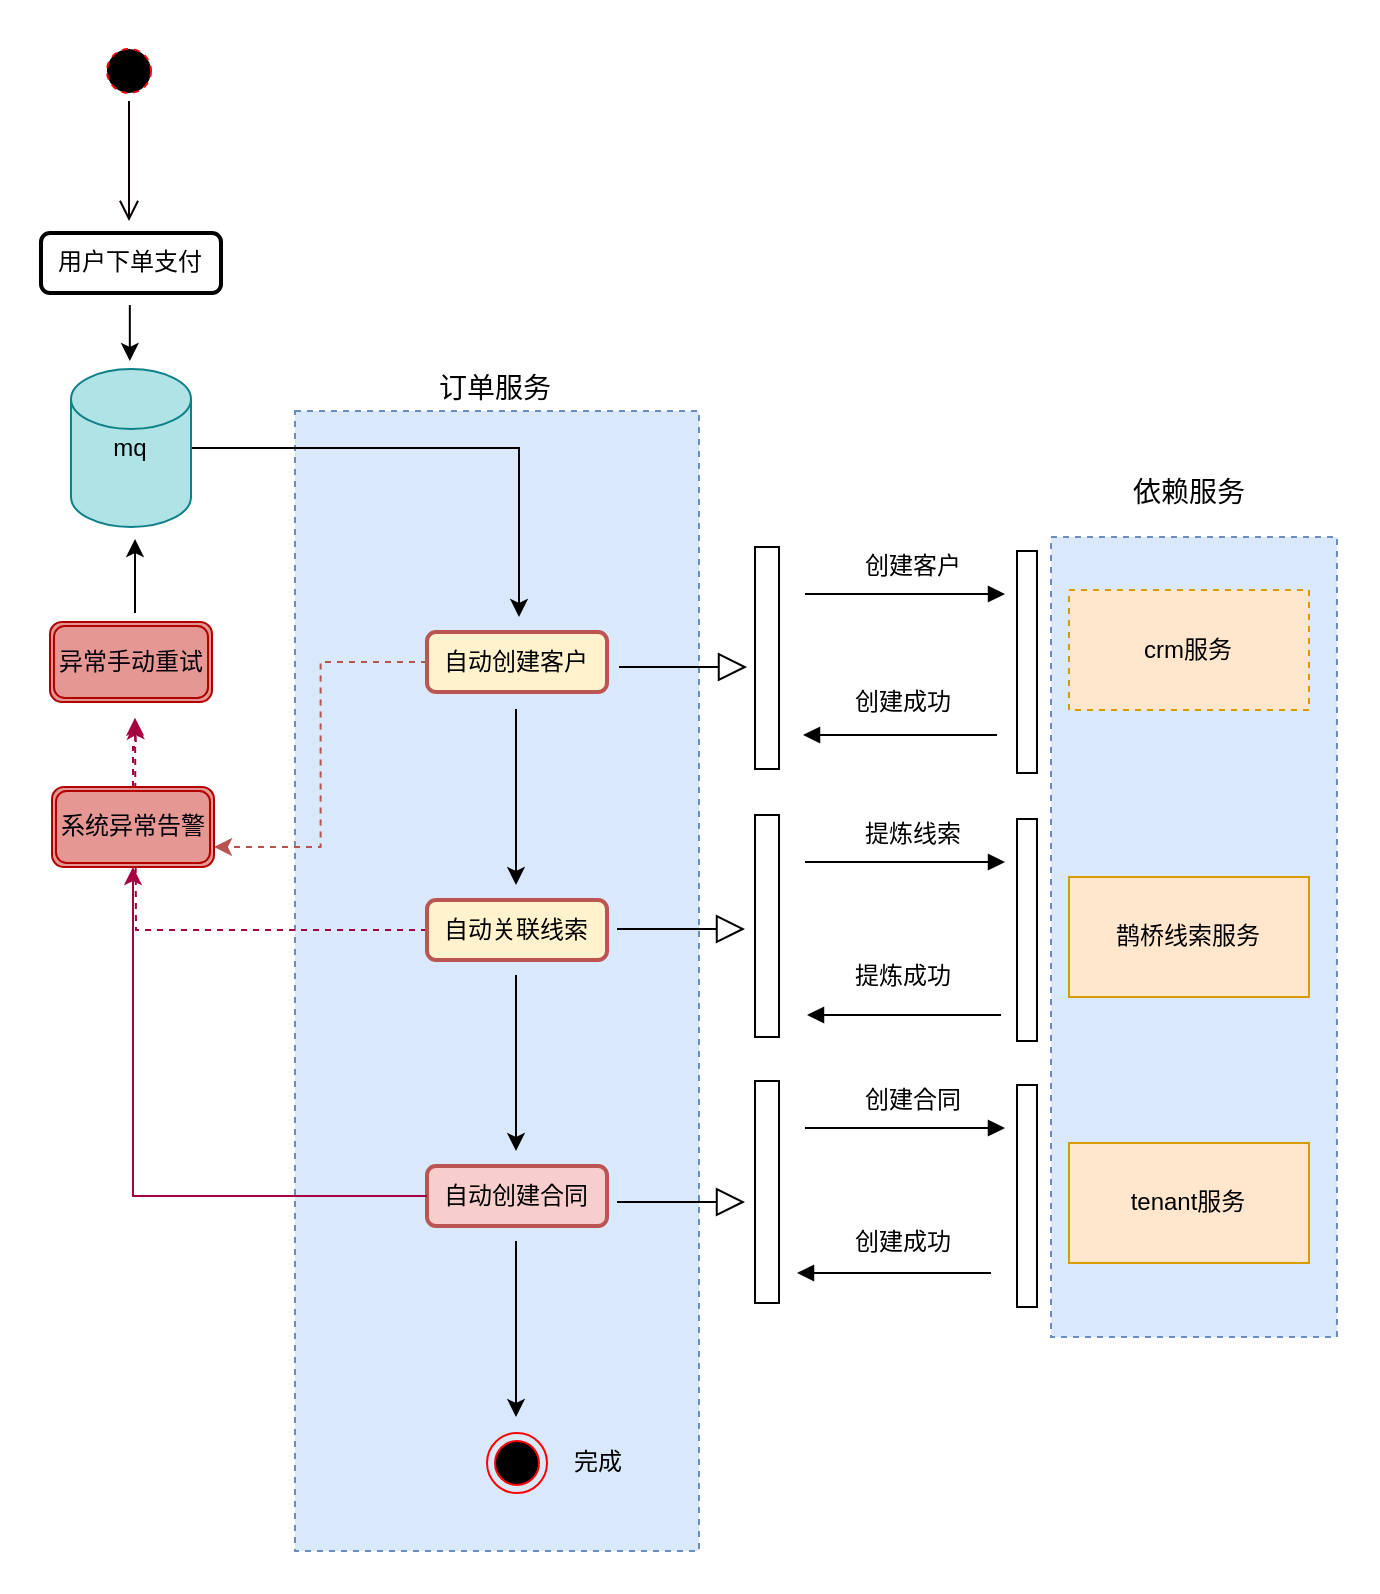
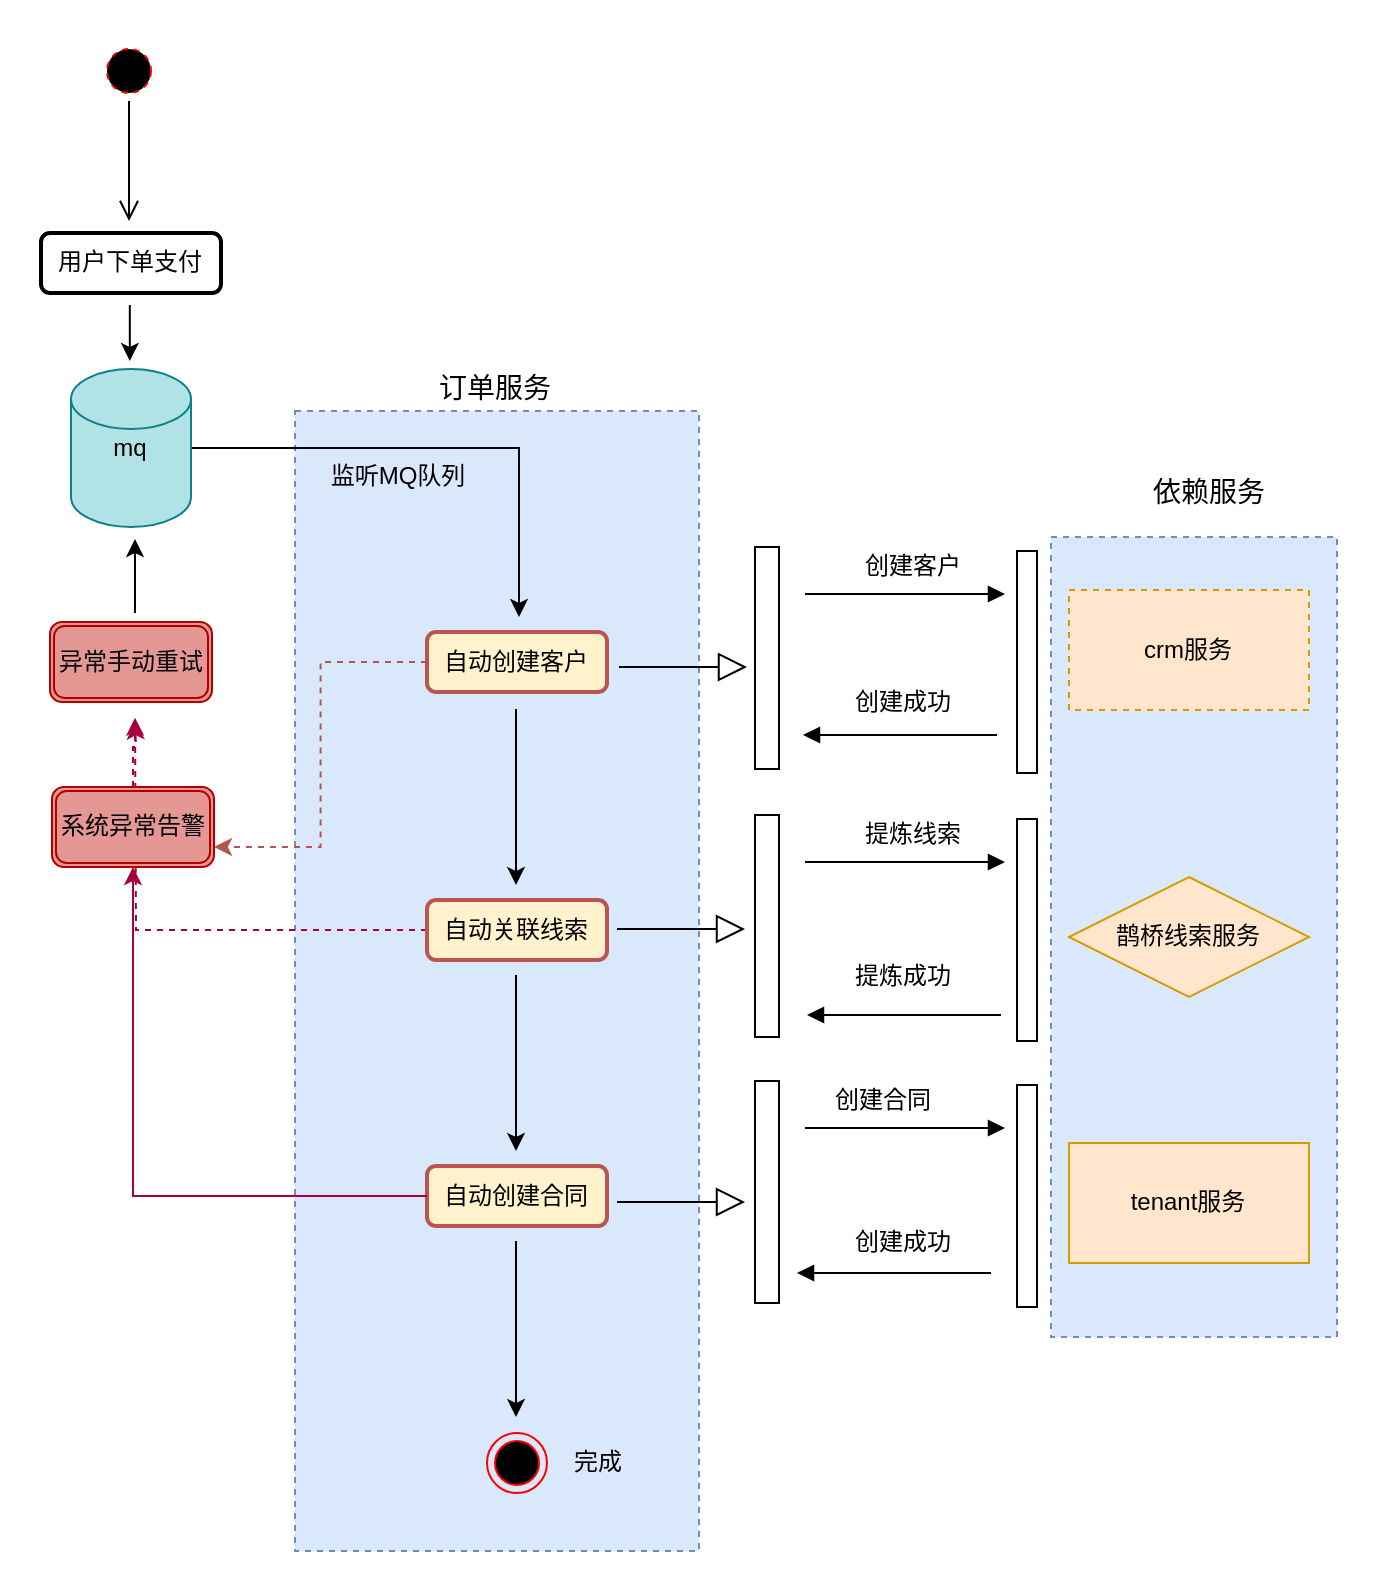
node "监听MQ队列": added
node "依赖服务": moved (1189, 492) -> (1209, 492)
node "鹊桥线索服务": shape rectangle -> diamond
node "创建合同": moved (914, 1101) -> (884, 1101)
node "自动创建合同": fillcolor #f8cecc -> #fff2cc
